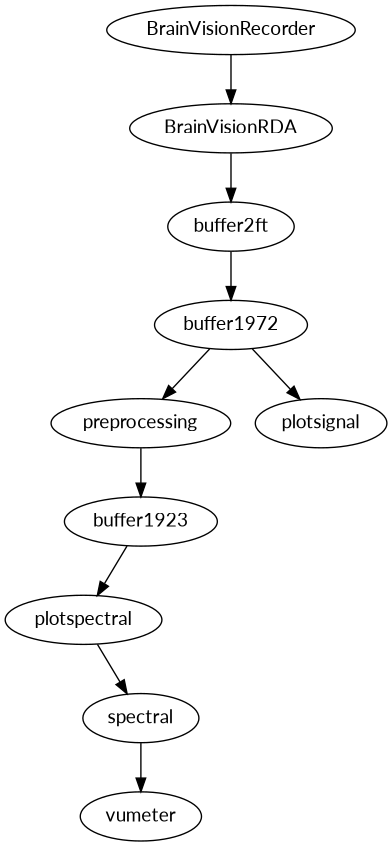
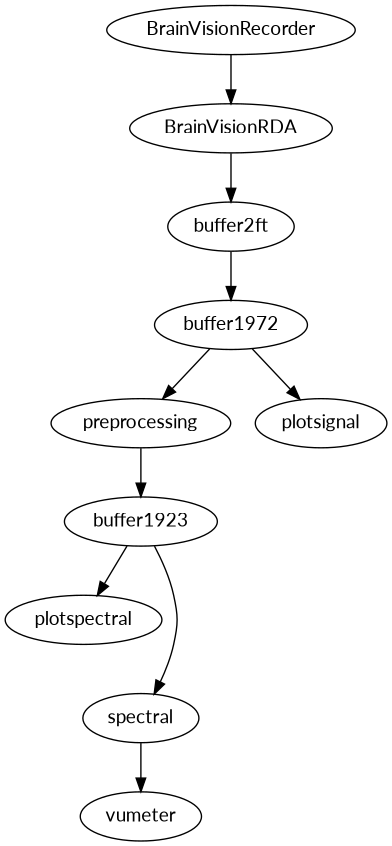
edge "plotspectral" -> "spectral": now "buffer1923" -> "spectral"
